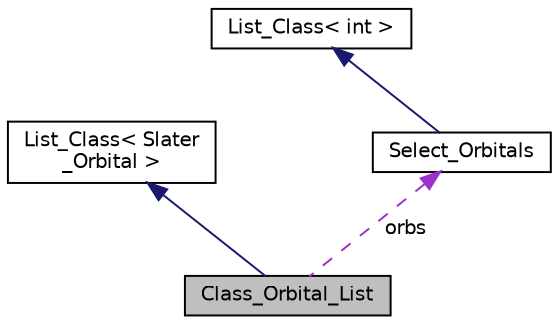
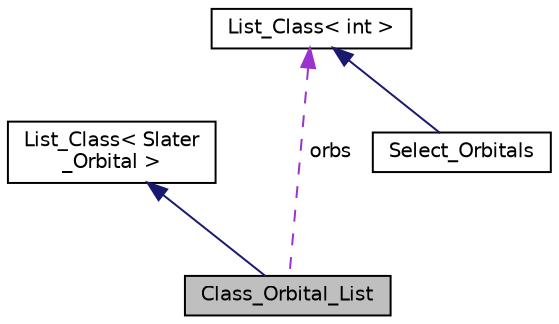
edge "Class_Orbital_List" -> "Select_Orbitals": now "Class_Orbital_List" -> "List_Class< int >"
